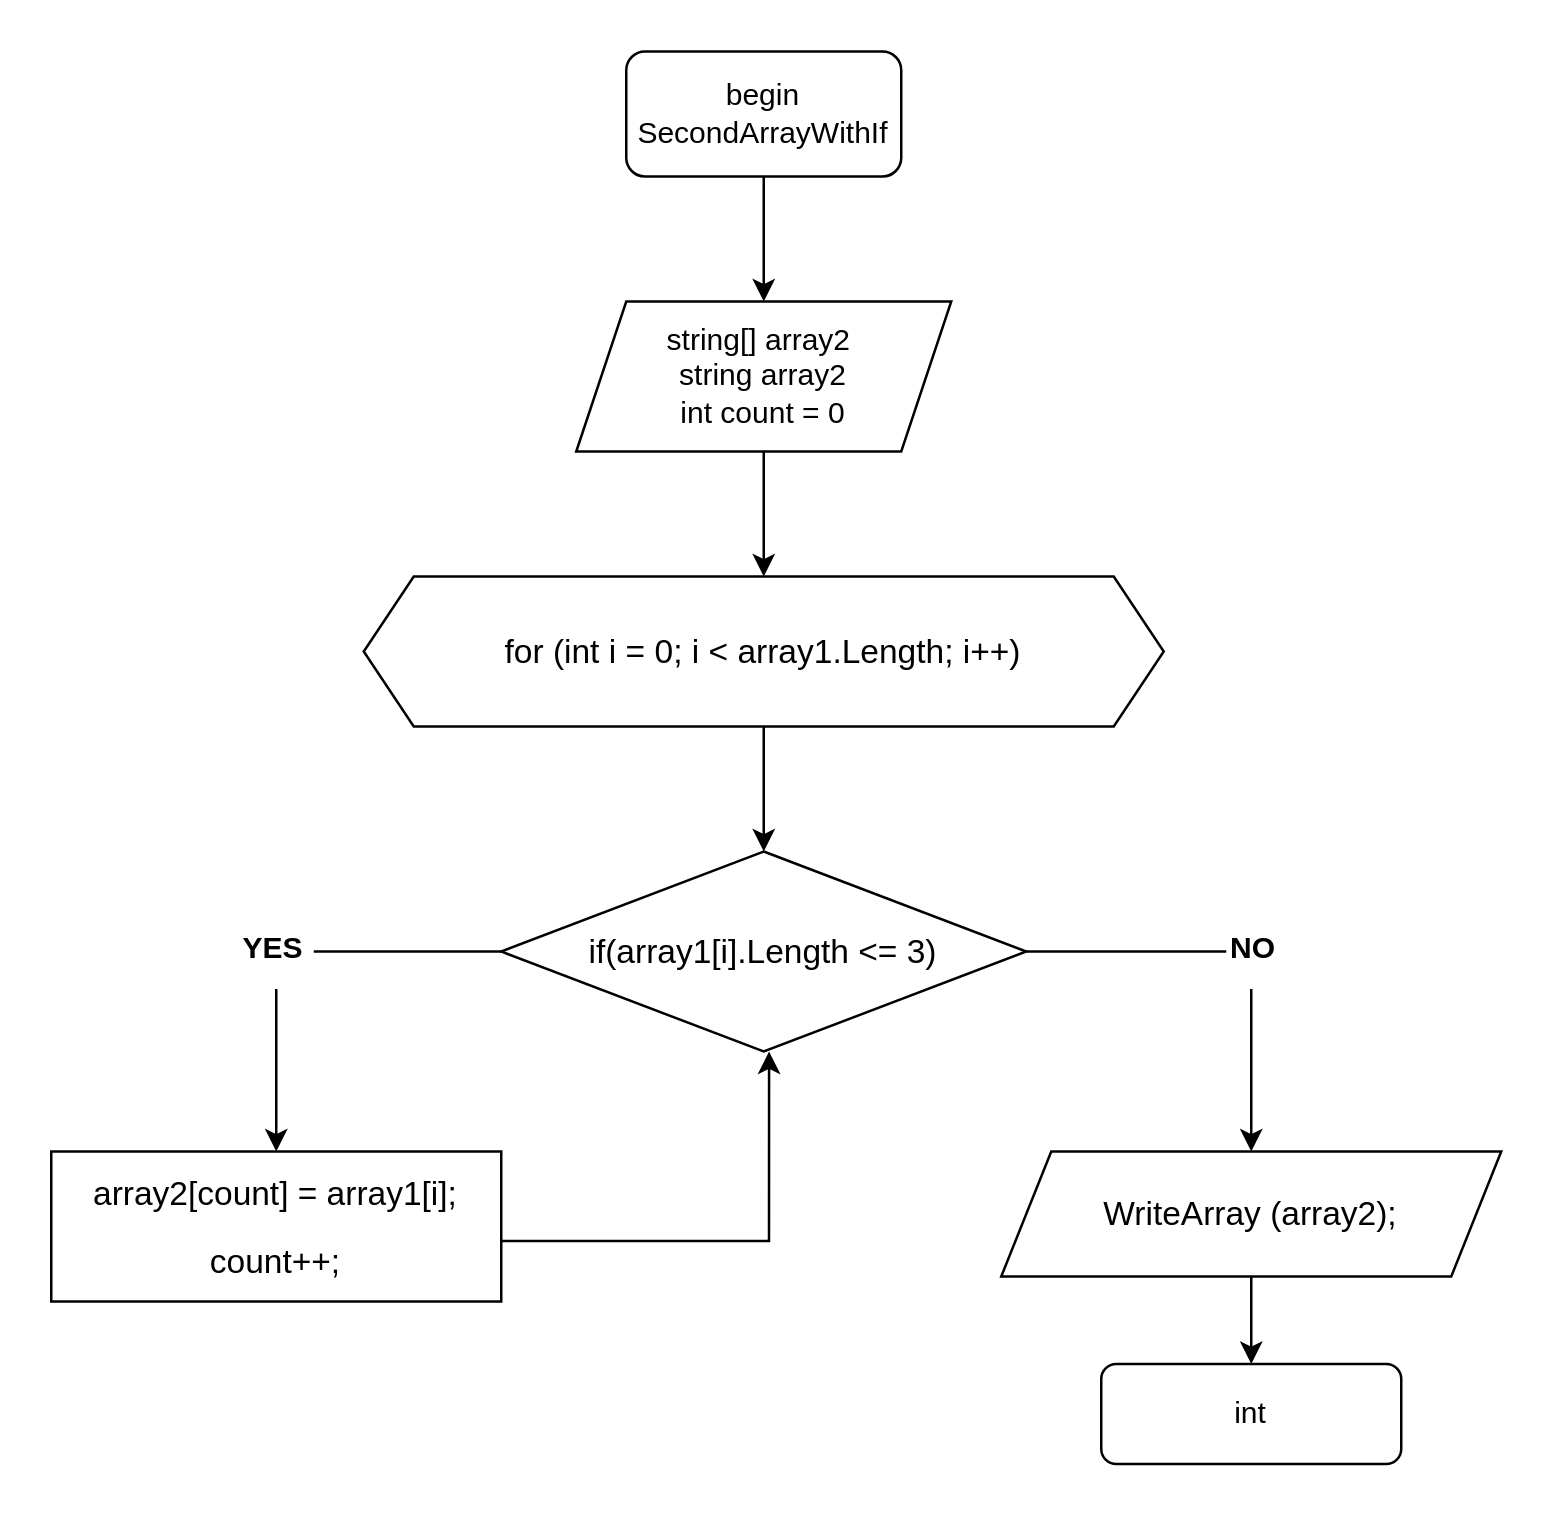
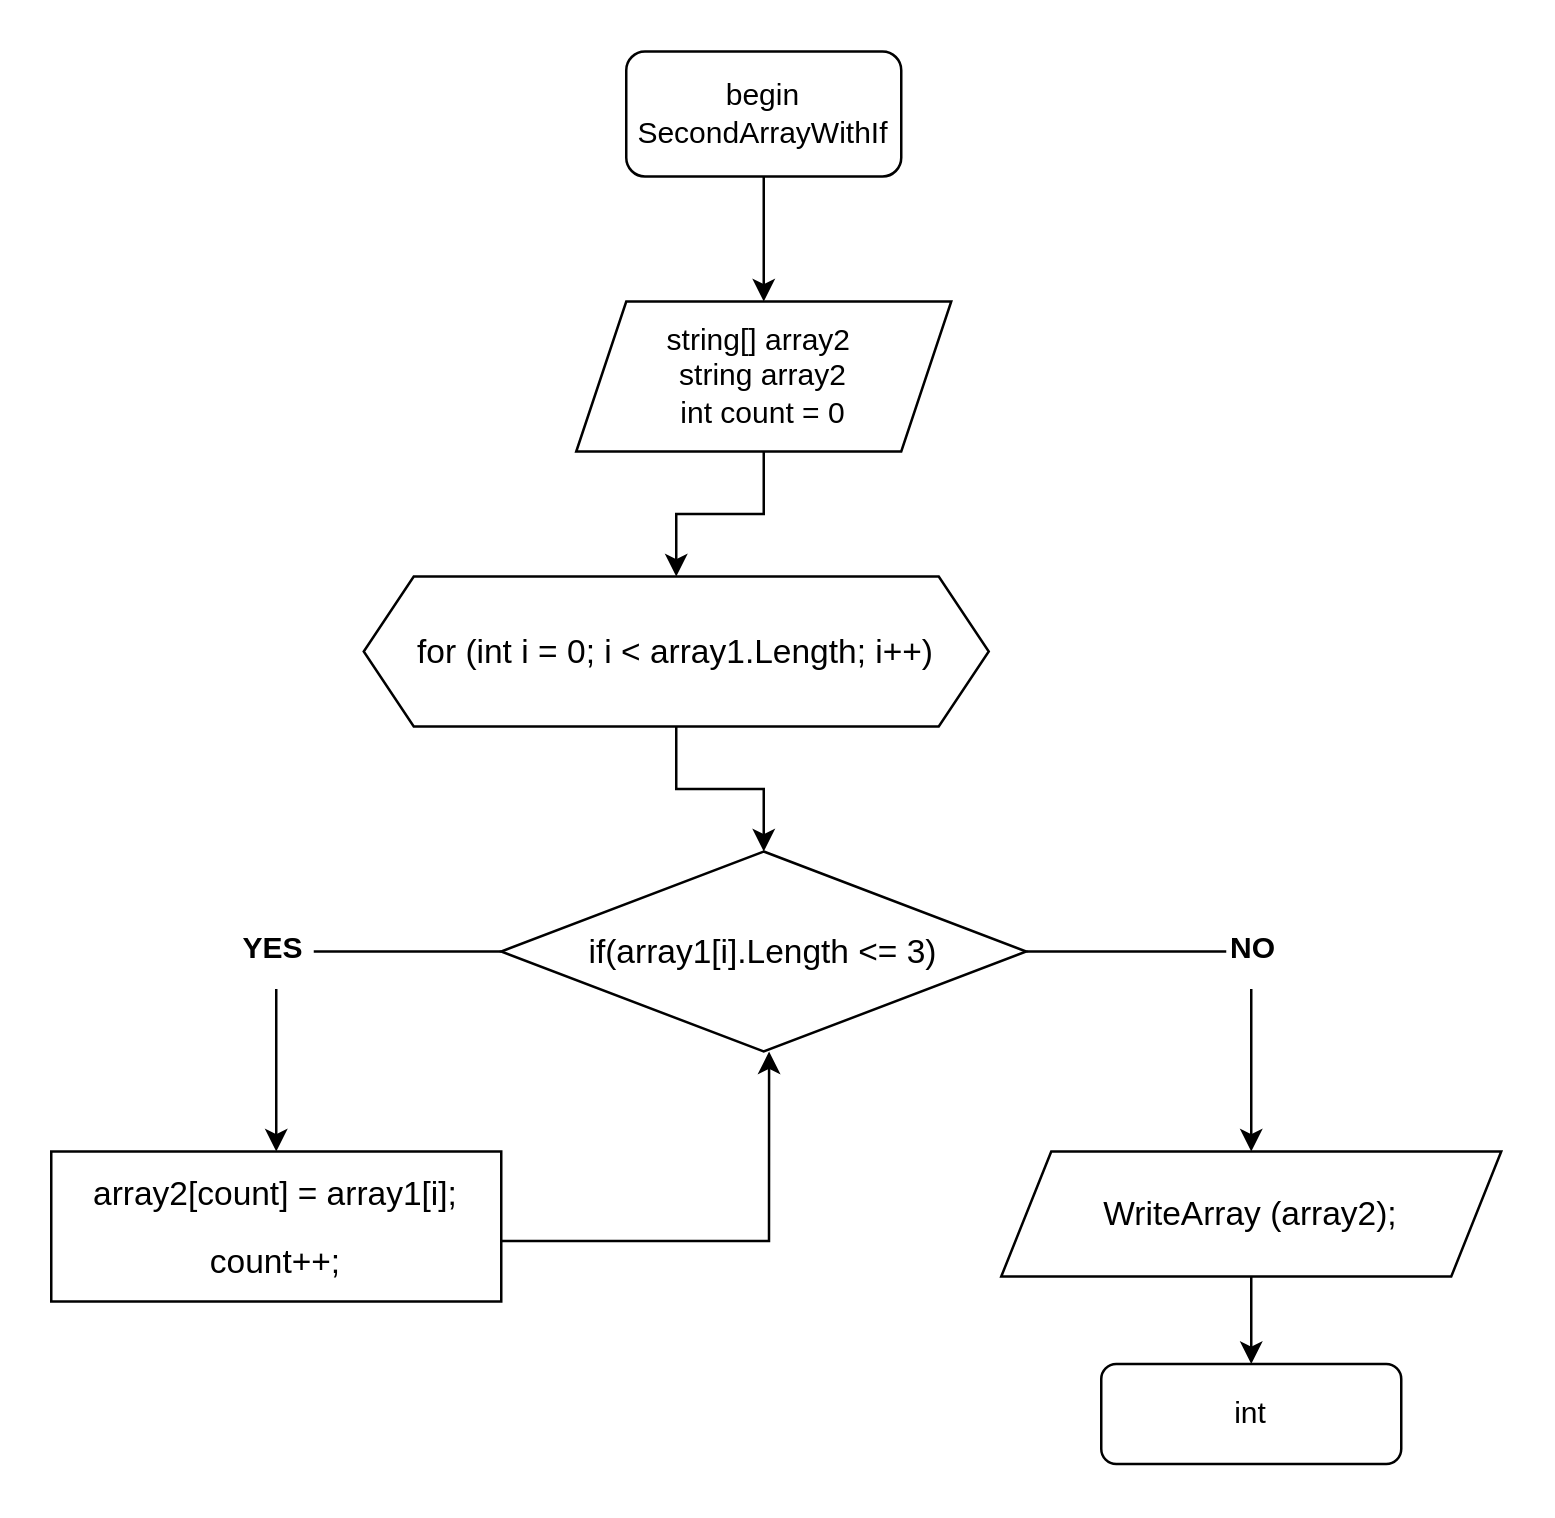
node "for (int i = 0; i < array1.Length; i++)": size 800x150 -> 625x150
